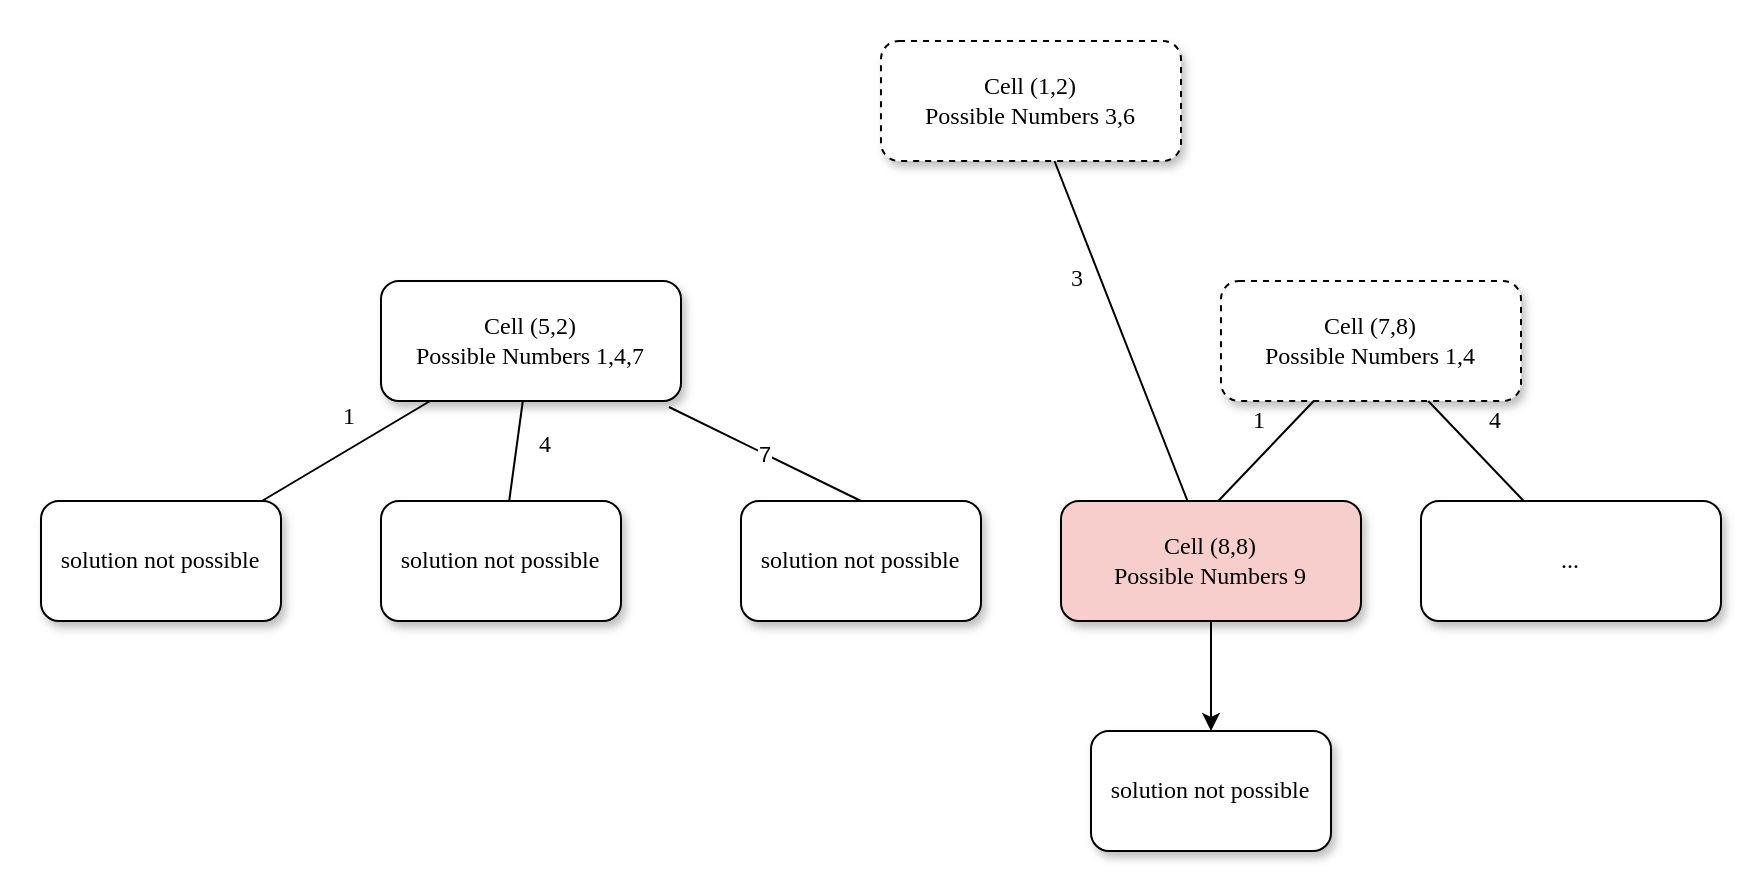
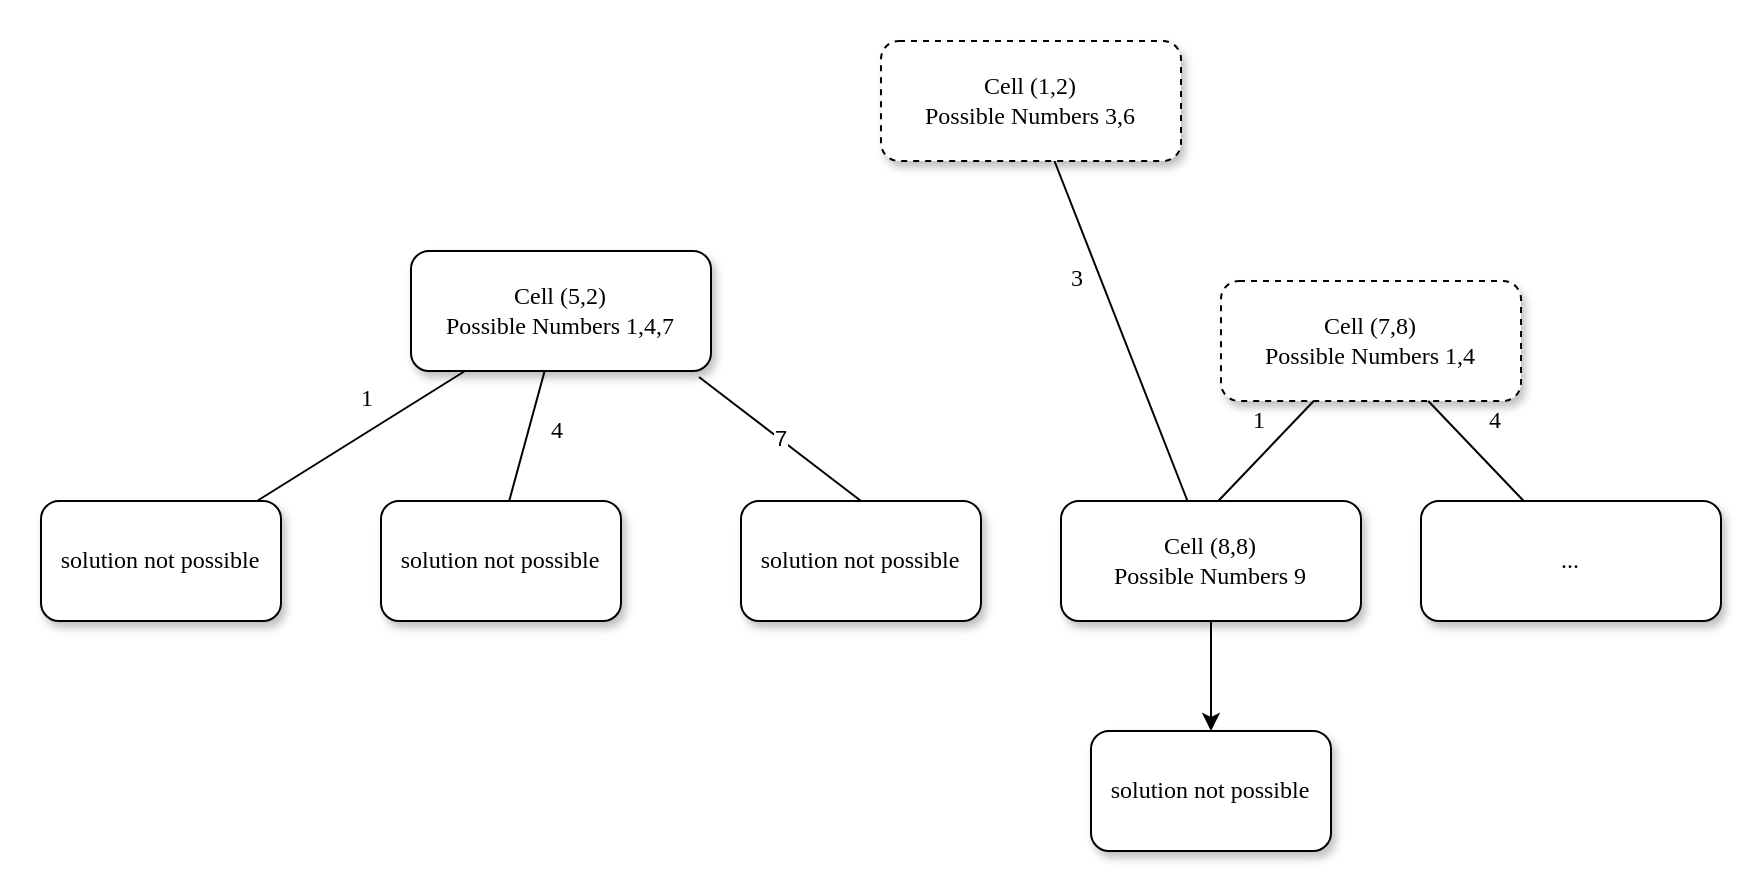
node "Cell (5,2) Possible Numbers 1,4,7": moved (531, 341) -> (561, 311)
node "Cell (8,8) Possible Numbers 9": fillcolor #f8cecc -> #ffffff
